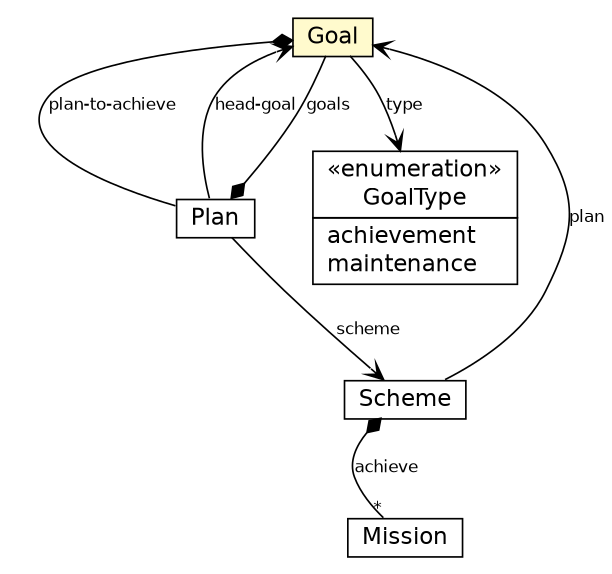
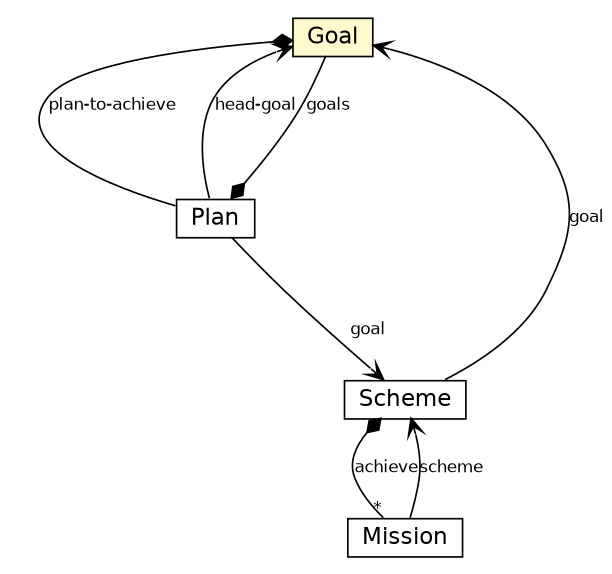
node "GoalType": removed
edge "Scheme" -> "Goal": label "plan" -> "goal"
edge "Plan" -> "Scheme": label "scheme" -> "goal"
edge "Mission" -> "Scheme": added, label "scheme"
